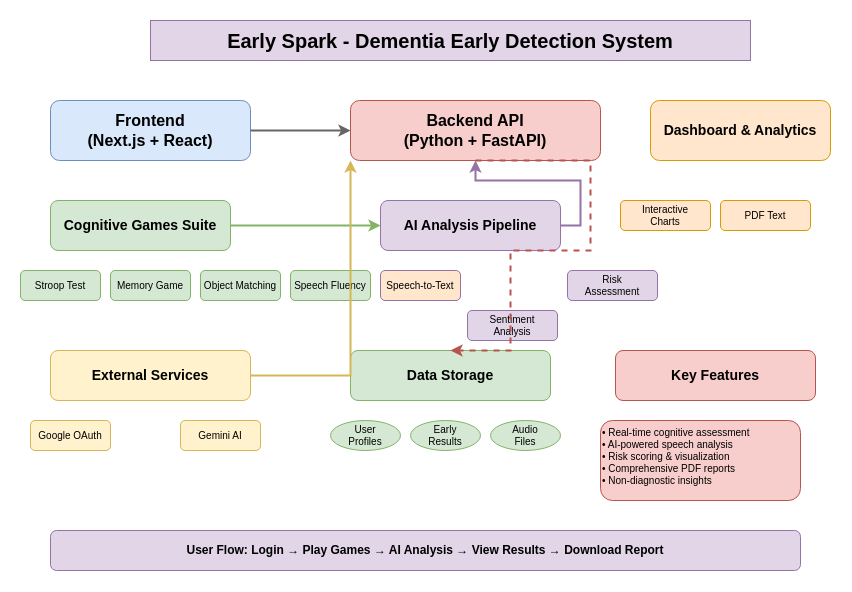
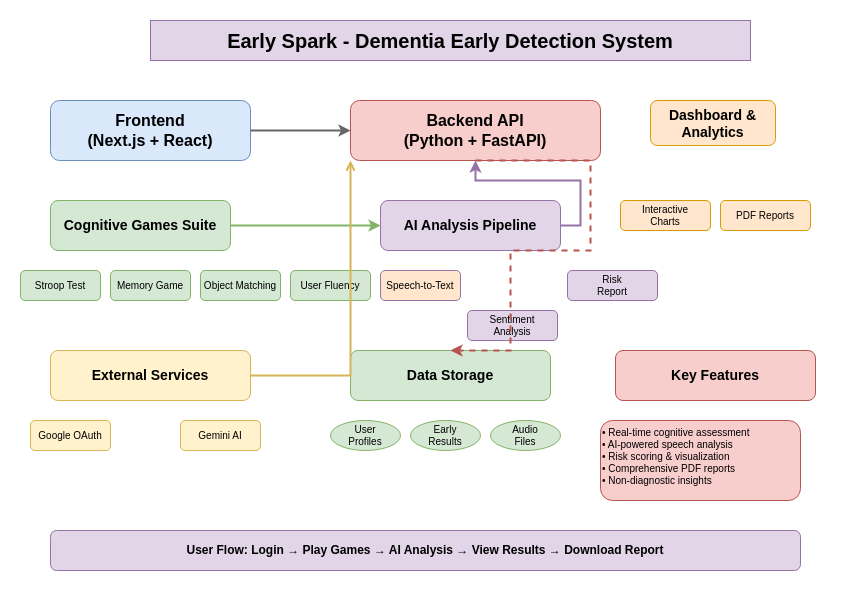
node "Dashboard & Analytics": size 180x60 -> 125x45
edge "External Services" -> "Backend API (Python + FastAPI)": arrowhead classic -> open
node "PDF Text": label "PDF Text" -> "PDF Reports"
node "Speech Fluency": label "Speech Fluency" -> "User Fluency"
node "Risk Assessment": label "Risk Assessment" -> "Risk Report"
